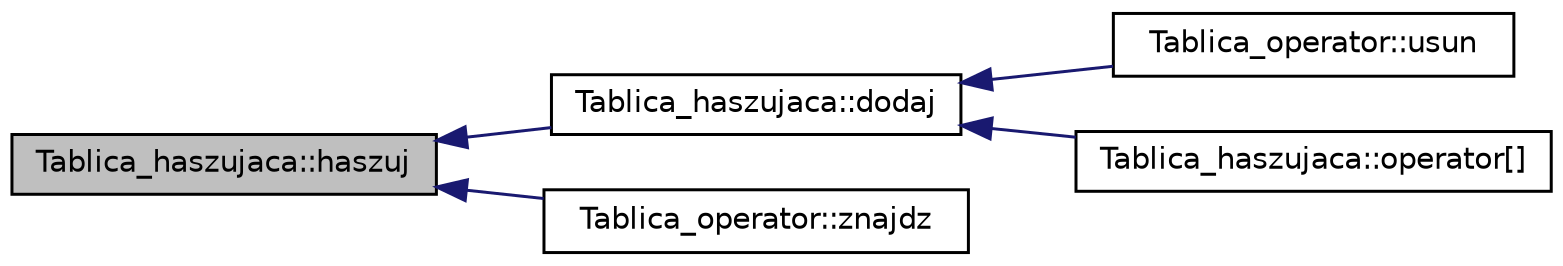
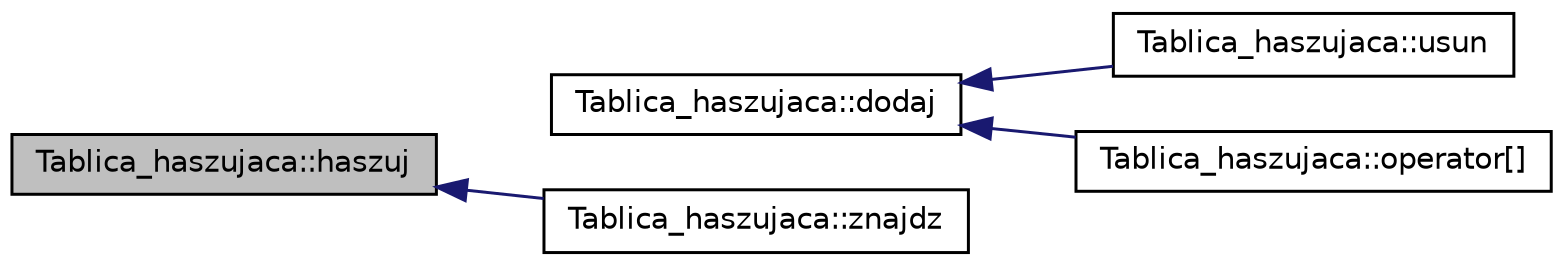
node "Tablica_operator::usun": label "Tablica_operator::usun" -> "Tablica_haszujaca::usun"
edge "Tablica_haszujaca::dodaj" -> "Tablica_haszujaca::haszuj": removed
node "Tablica_operator::znajdz": label "Tablica_operator::znajdz" -> "Tablica_haszujaca::znajdz"
